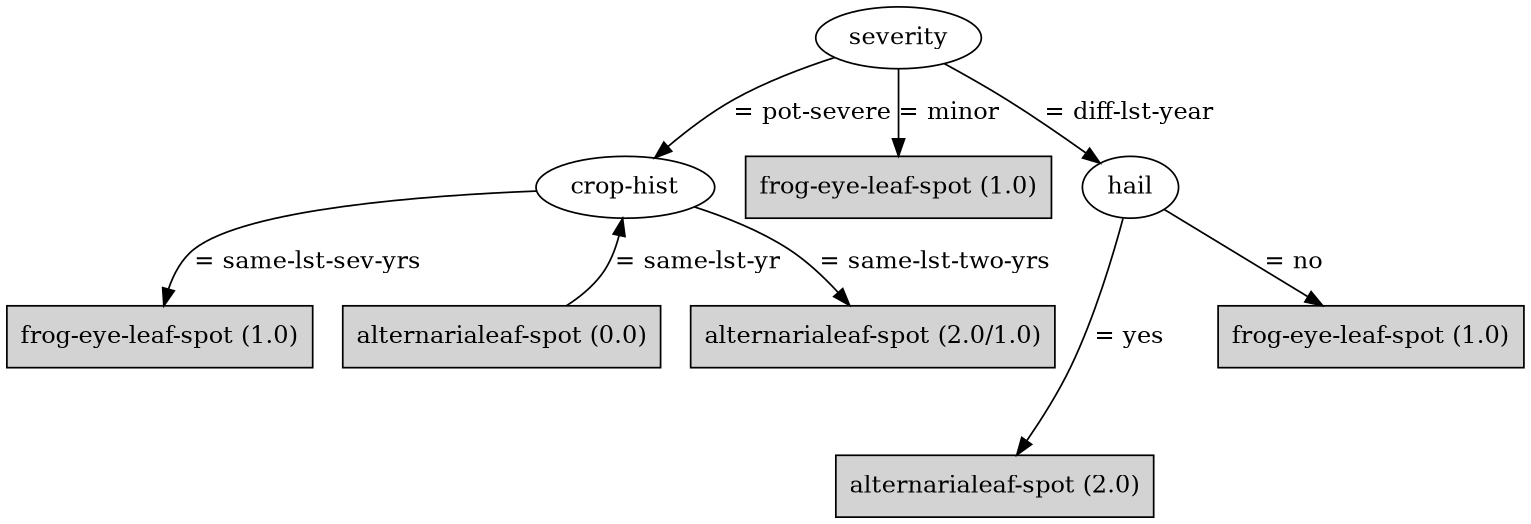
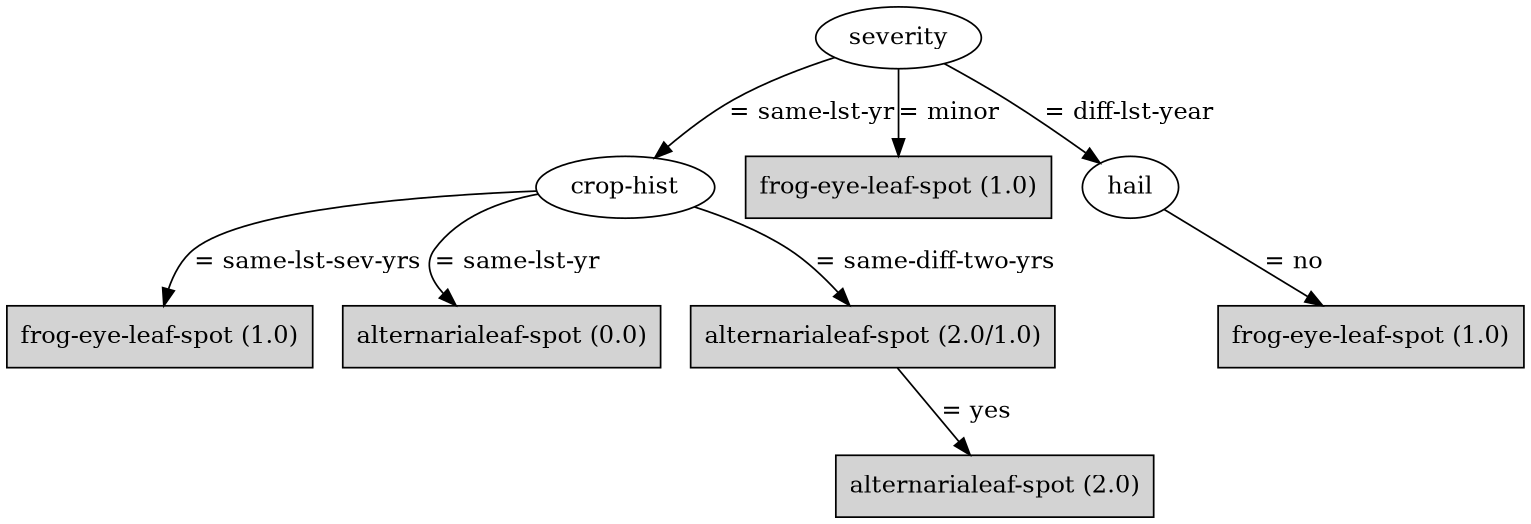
edge "severity" -> "crop-hist": label "= pot-severe" -> "= same-lst-yr"
edge "crop-hist" -> "alternarialeaf-spot (2.0/1.0)": label "= same-lst-two-yrs" -> "= same-diff-two-yrs"
edge "alternarialeaf-spot (0.0)" -> "crop-hist": reversed
edge "hail" -> "alternarialeaf-spot (2.0)": now "alternarialeaf-spot (2.0/1.0)" -> "alternarialeaf-spot (2.0)"
